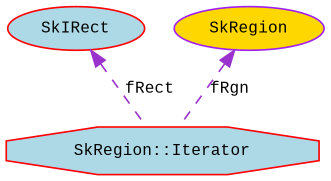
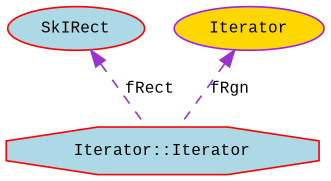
node "SkRegion": label "SkRegion" -> "Iterator"
node "SkRegion::Iterator": label "SkRegion::Iterator" -> "Iterator::Iterator"
